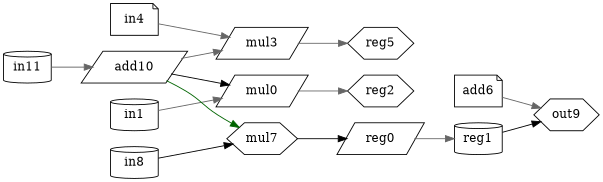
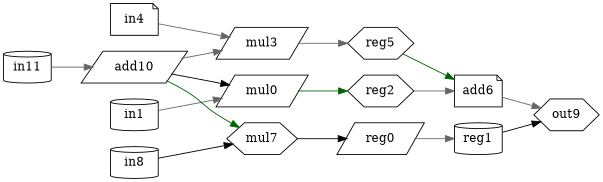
edge "reg5" -> "add6": added
edge "mul0" -> "reg2": color gray40 -> darkgreen
edge "reg2" -> "add6": added
